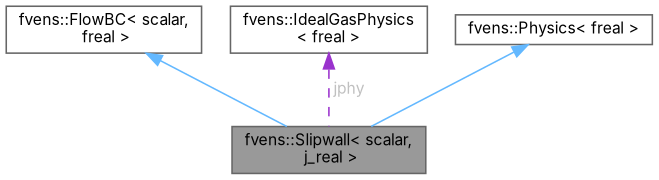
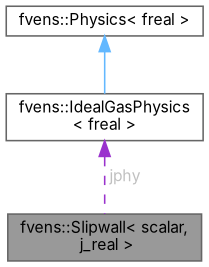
node "fvens::FlowBC< scalar, freal >": removed
edge "fvens::Slipwall< scalar, j_real >" -> "fvens::Physics< freal >": now "fvens::IdealGasPhysics < freal >" -> "fvens::Physics< freal >"
